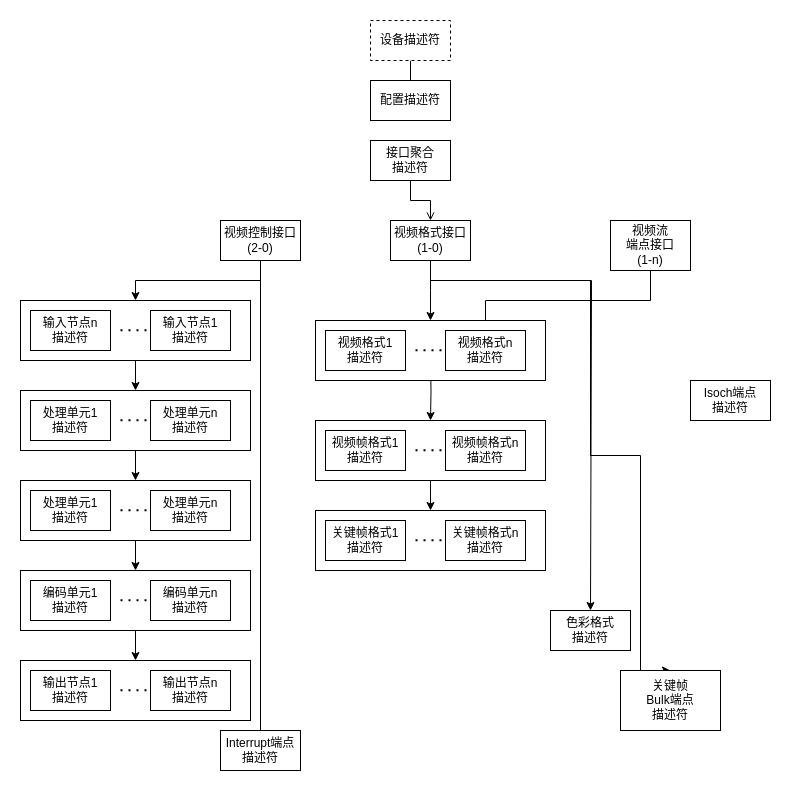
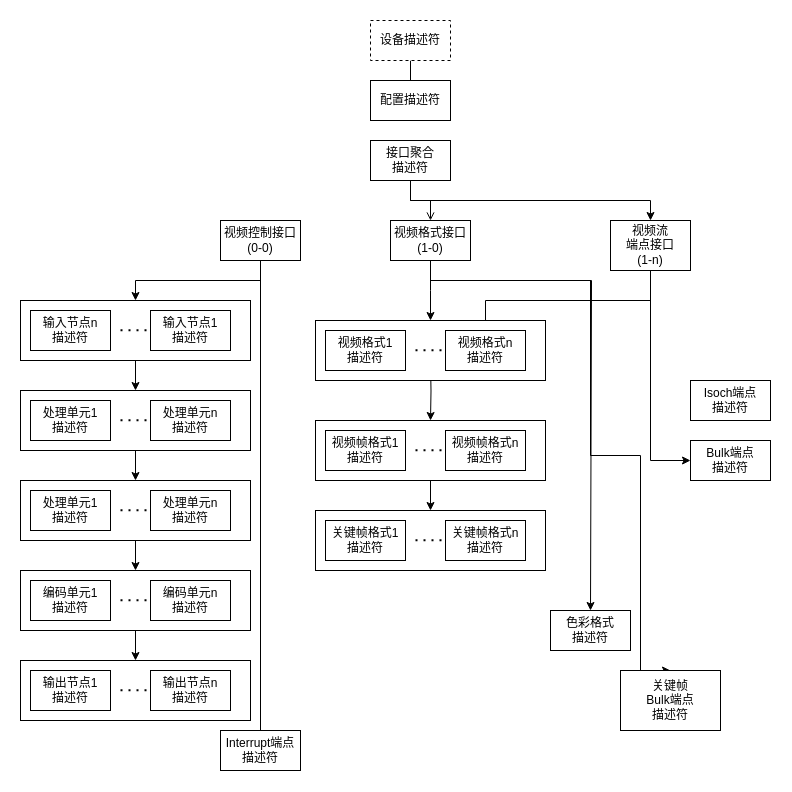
edge "接口聚合 描述符" -> "视频流 端点接口 (1-n)": added
node "视频控制接口 (2-0)": label "视频控制接口 (2-0)" -> "视频控制接口 (0-0)"
edge "视频流 端点接口 (1-n)" -> "Bulk端点 描述符": added
node "Bulk端点 描述符": added
